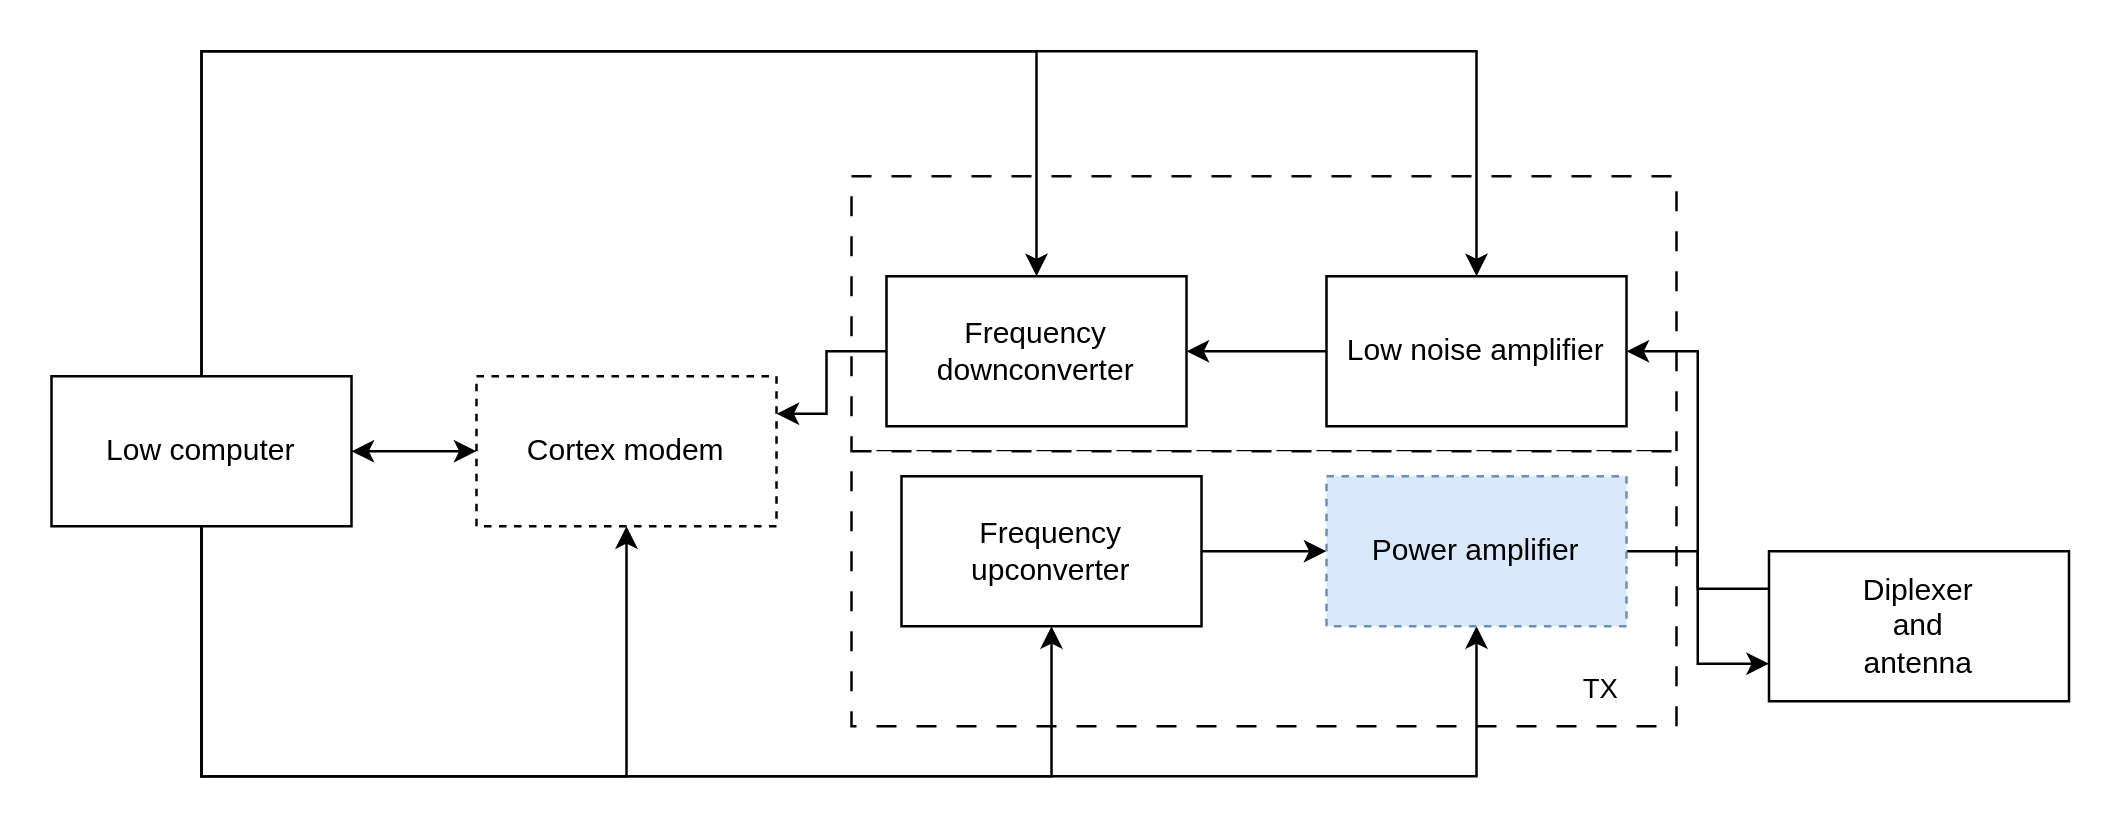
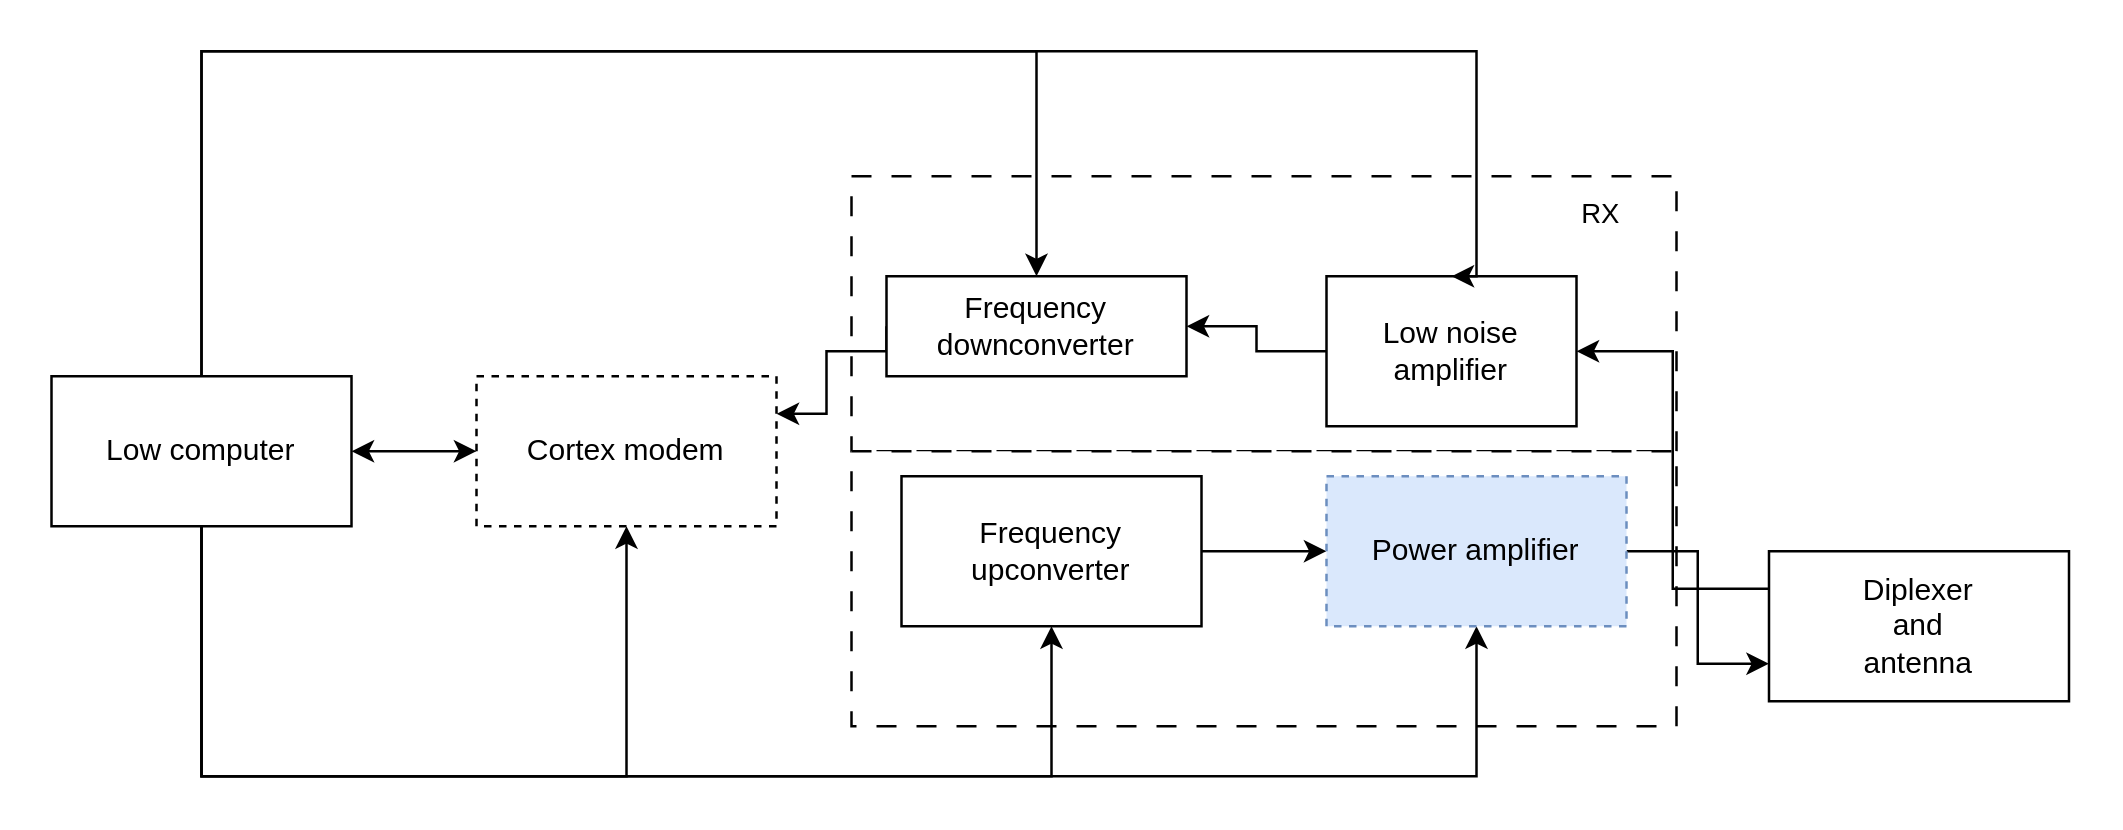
node "RX": added
node "Frequency downconverter": size 300x150 -> 300x100
node "Low noise amplifier": size 300x150 -> 250x150
node "TX": removed
